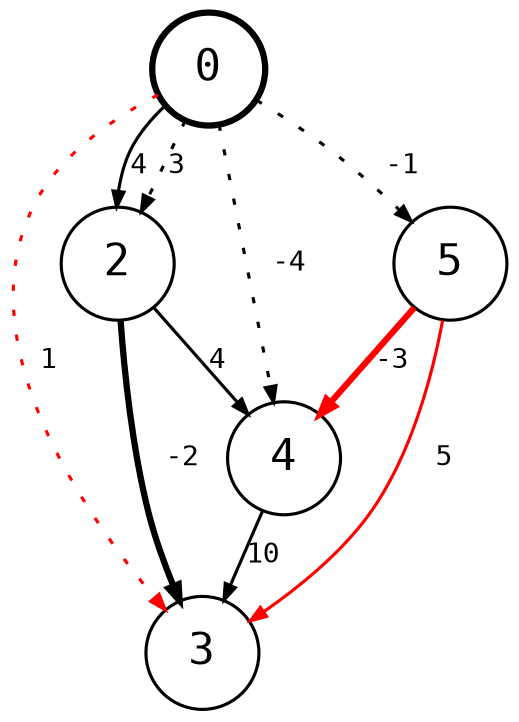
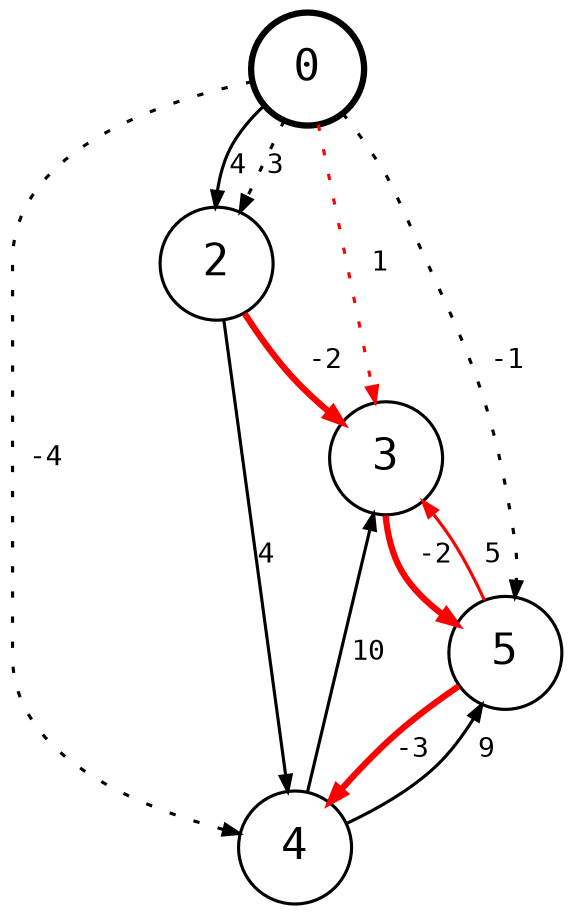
edge "2" -> "3": color black -> red
edge "3" -> "5": added, label "-2"
edge "4" -> "5": added, label "9"
